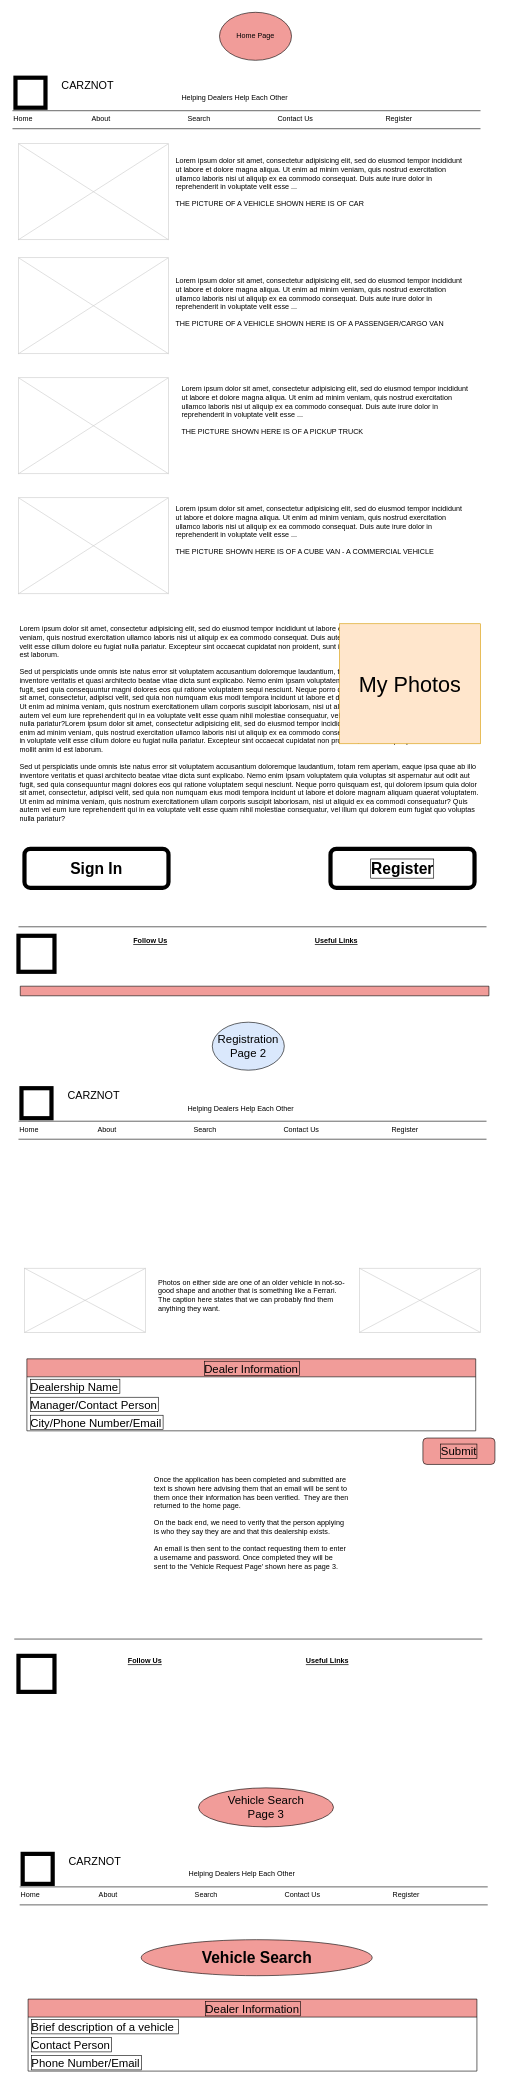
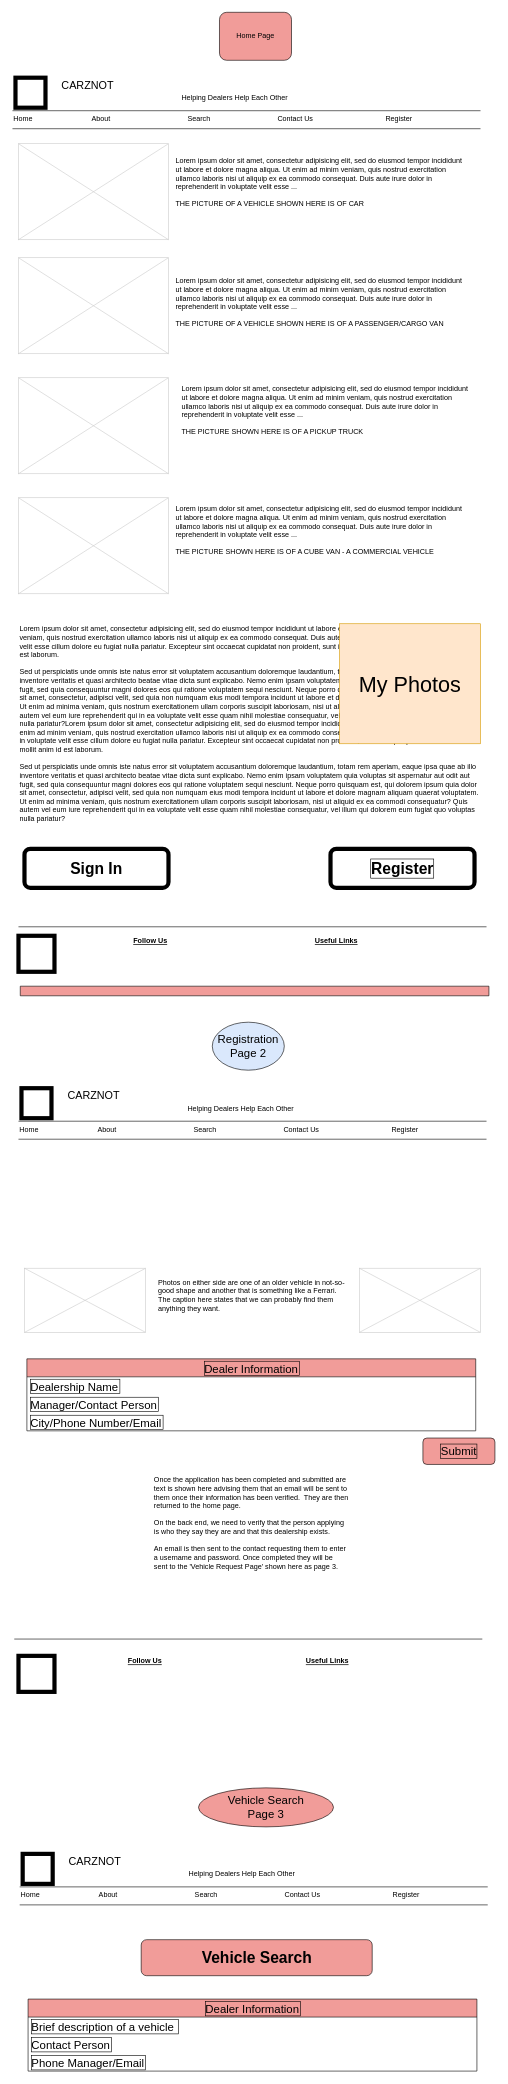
node "Home Page": shape ellipse -> rounded rectangle
node "Vehicle Search": shape ellipse -> rounded rectangle
node "Phone Number/Email": label "Phone Number/Email" -> "Phone Manager/Email"
